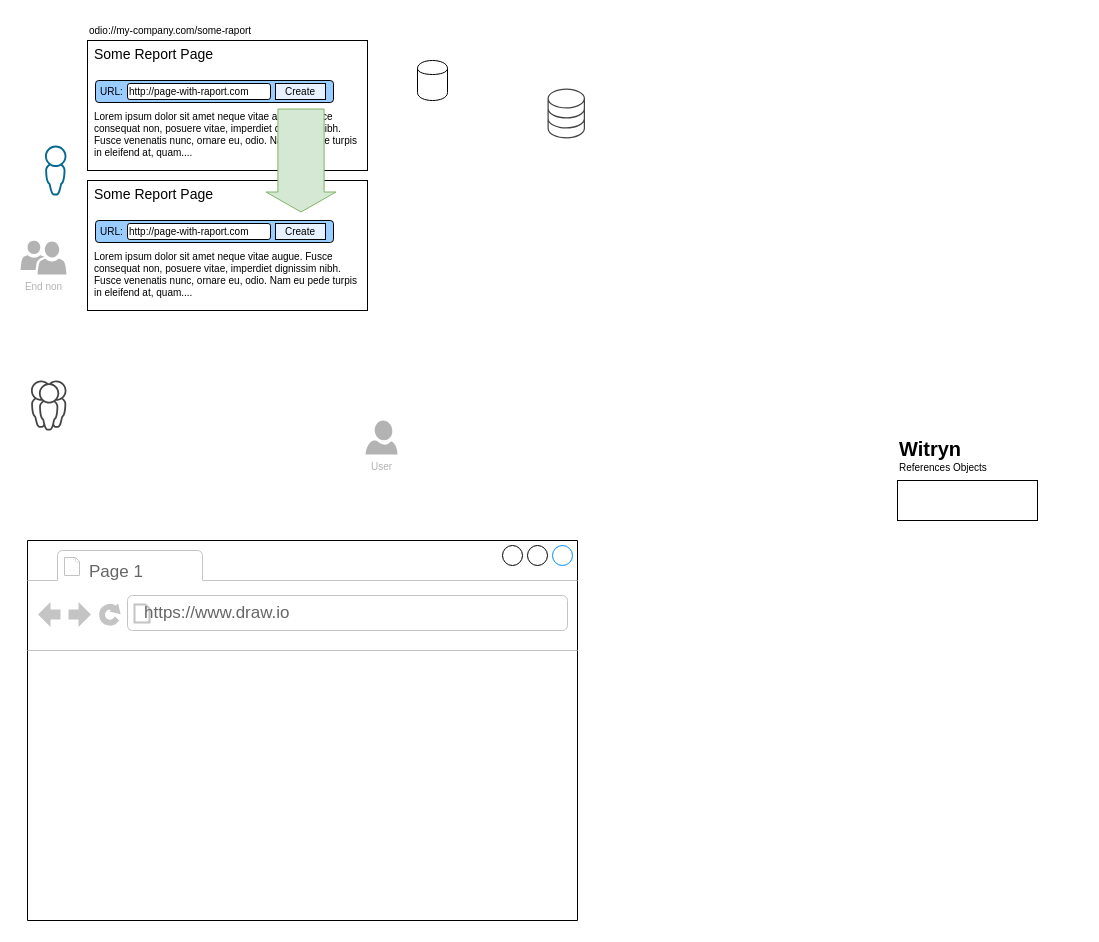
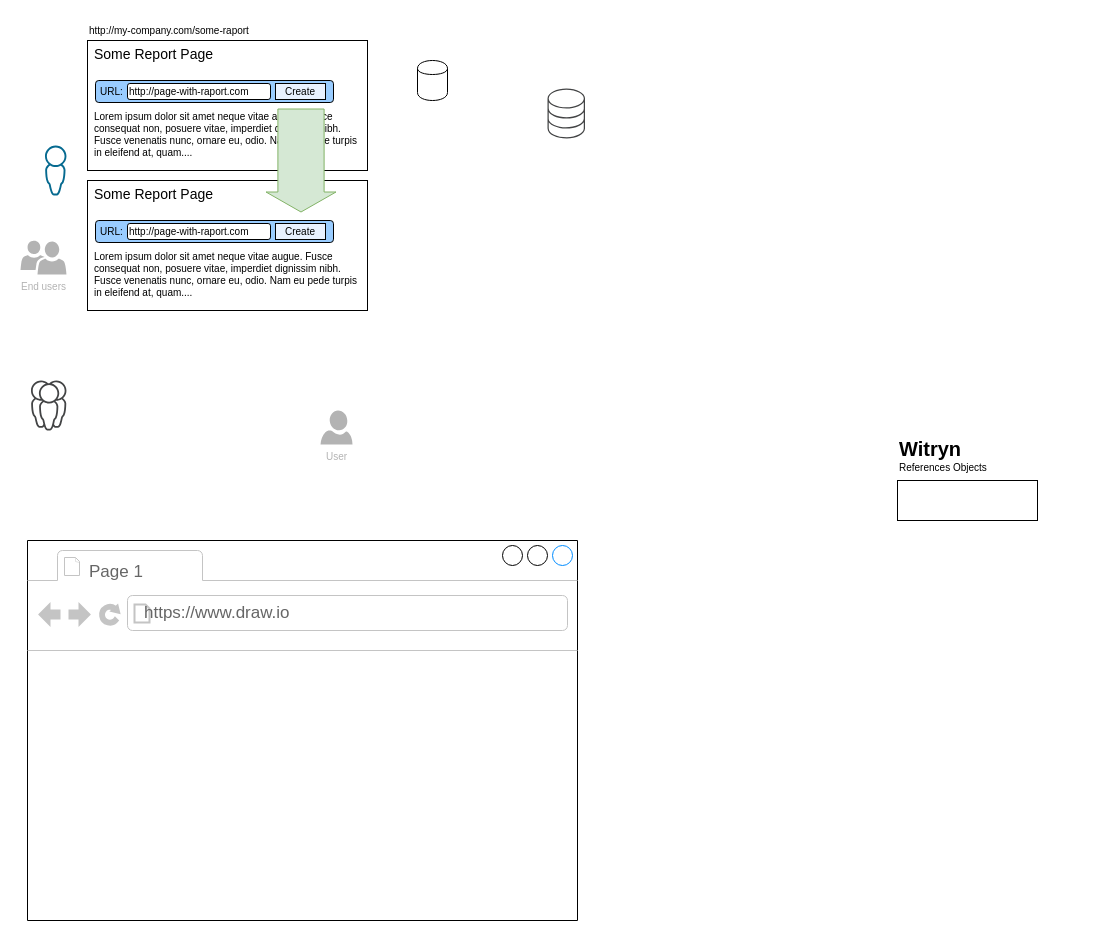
node "odio://my-company.com/some-raport": label "odio://my-company.com/some-raport" -> "http://my-company.com/some-raport"
node "End non": label "End non" -> "End users"
node "User": moved (382, 438) -> (337, 428)
